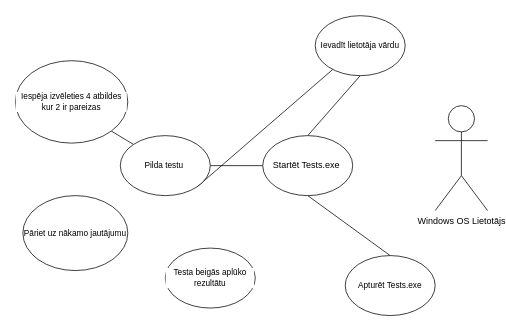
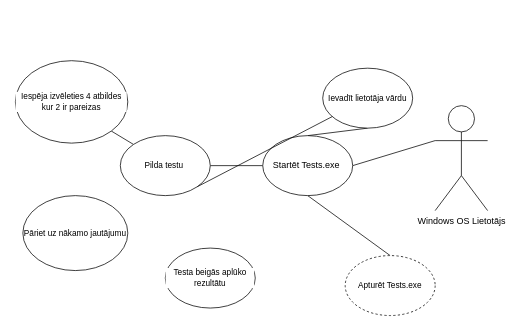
node "Ievadīt lietotāja vārdu": moved (360, 45) -> (368, 98)
edge "Windows OS Lietotājs" -- "Startēt Tests.exe": added
node "Apturēt Tests.exe": style solid -> dashed
